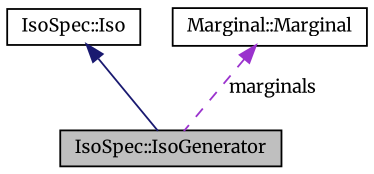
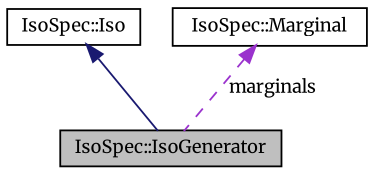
node "Marginal::Marginal": label "Marginal::Marginal" -> "IsoSpec::Marginal"
